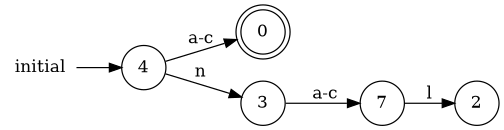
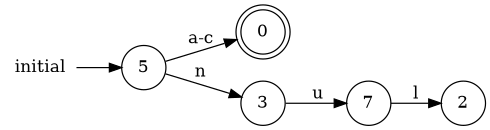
node "4": label "4" -> "5"
edge "3" -> "7": label "a-c" -> "u"
